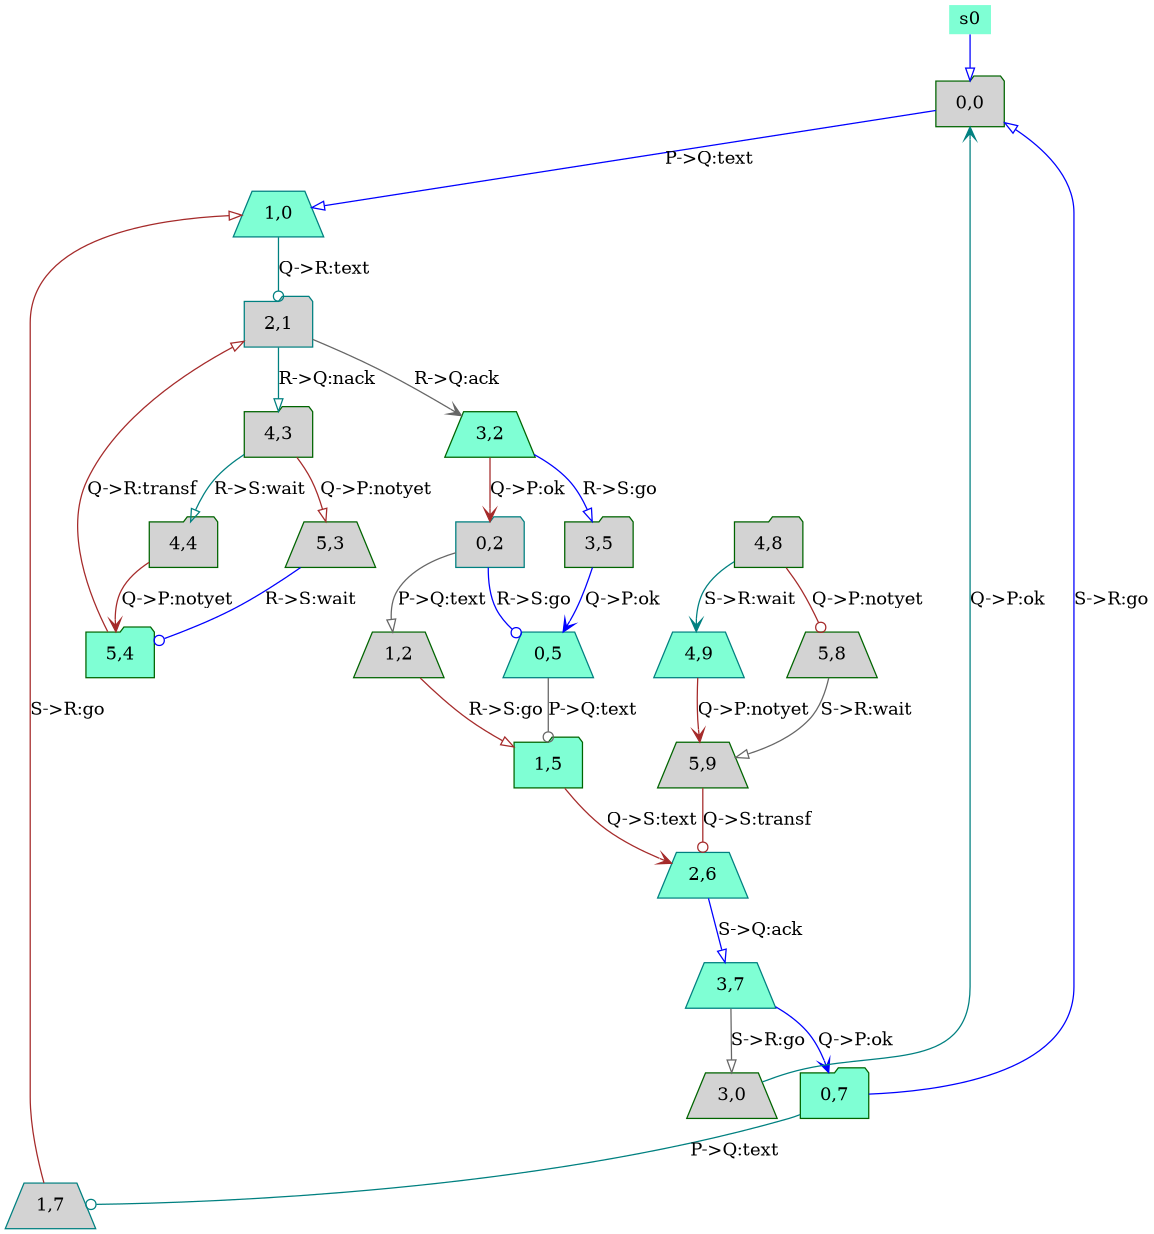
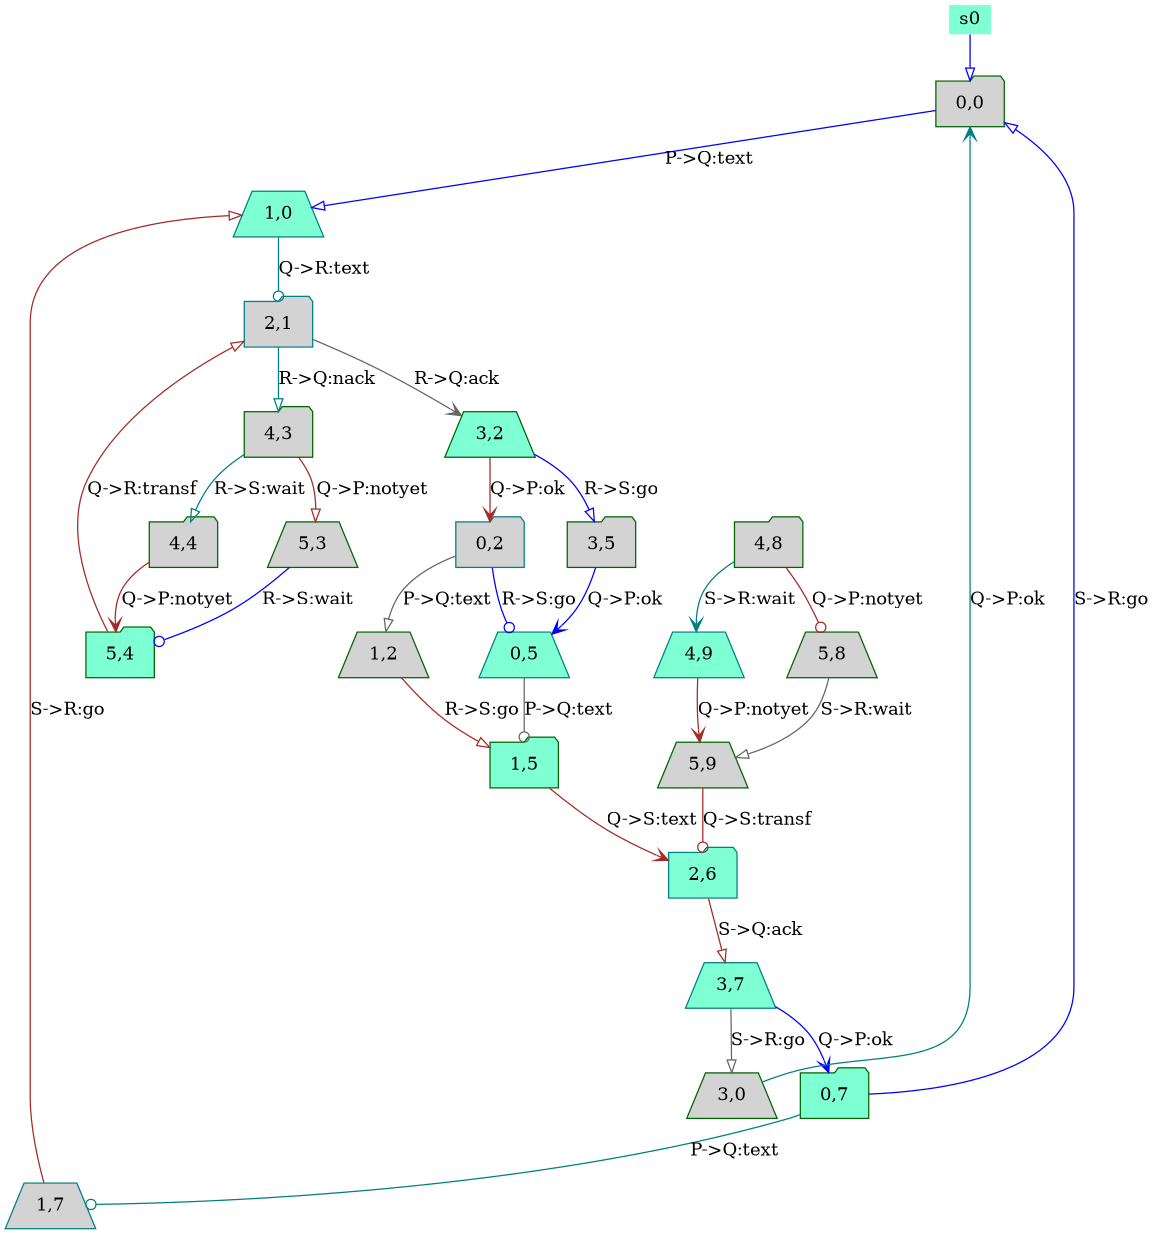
node "2,6": shape trapezium -> folder
edge "2,6" -> "3,7": color blue -> brown
